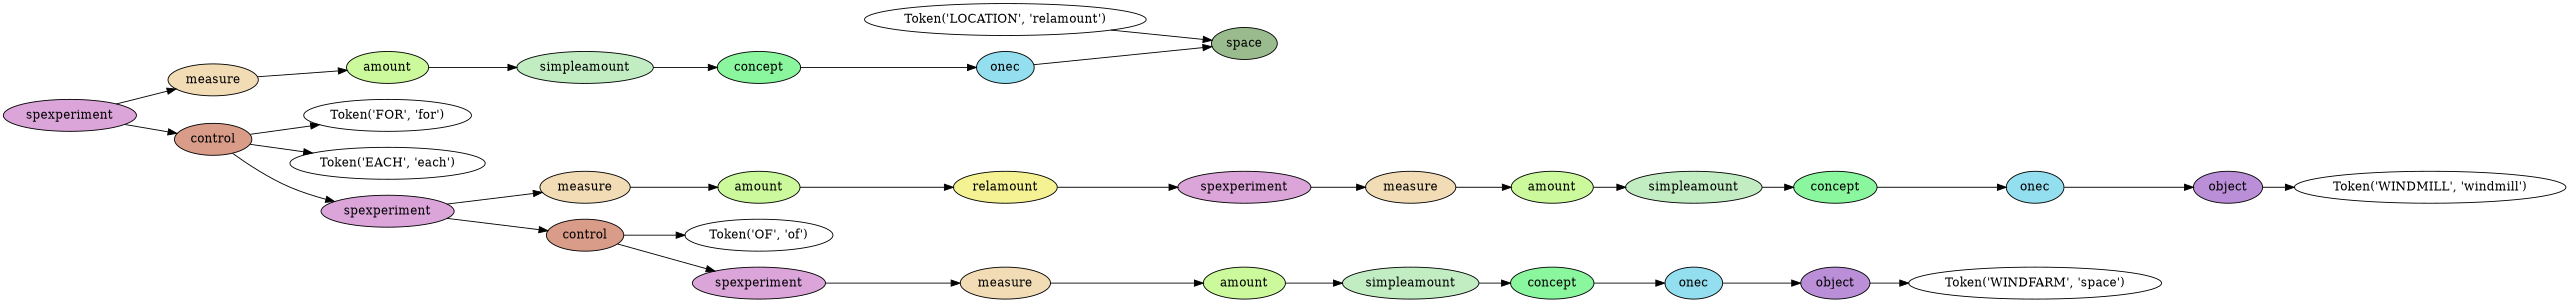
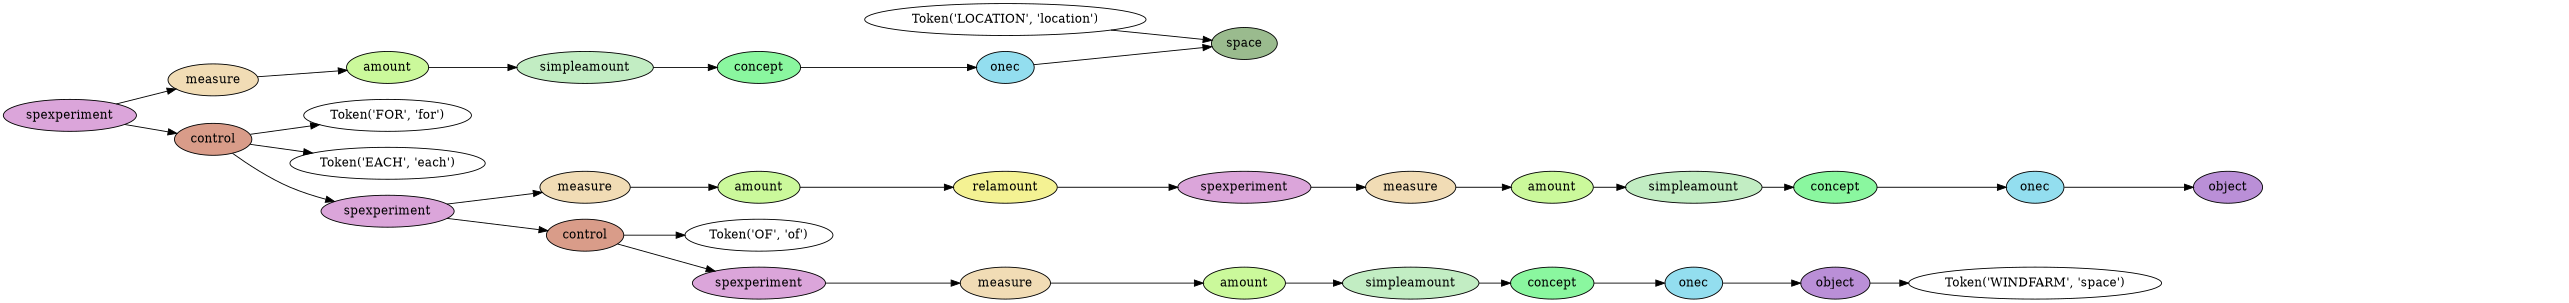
node "Token('LOCATION', 'relamount')": label "Token('LOCATION', 'relamount')" -> "Token('LOCATION', 'location')"
node "Token('WINDMILL', 'windmill')": removed
